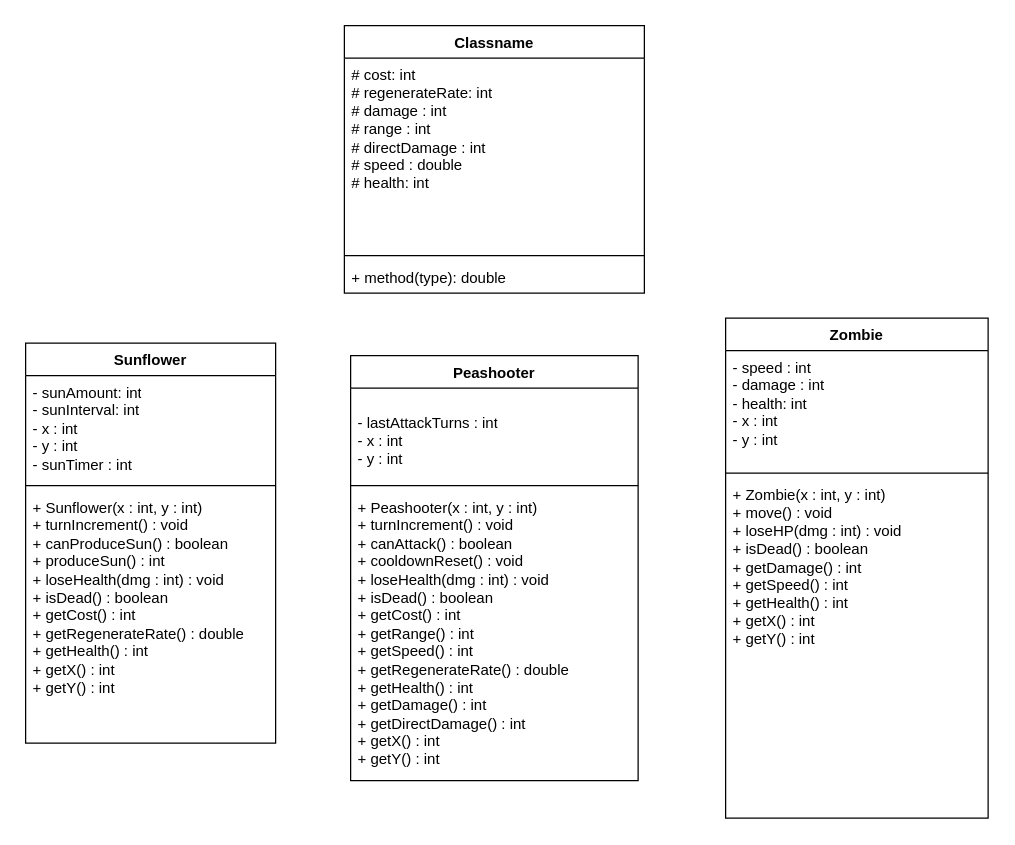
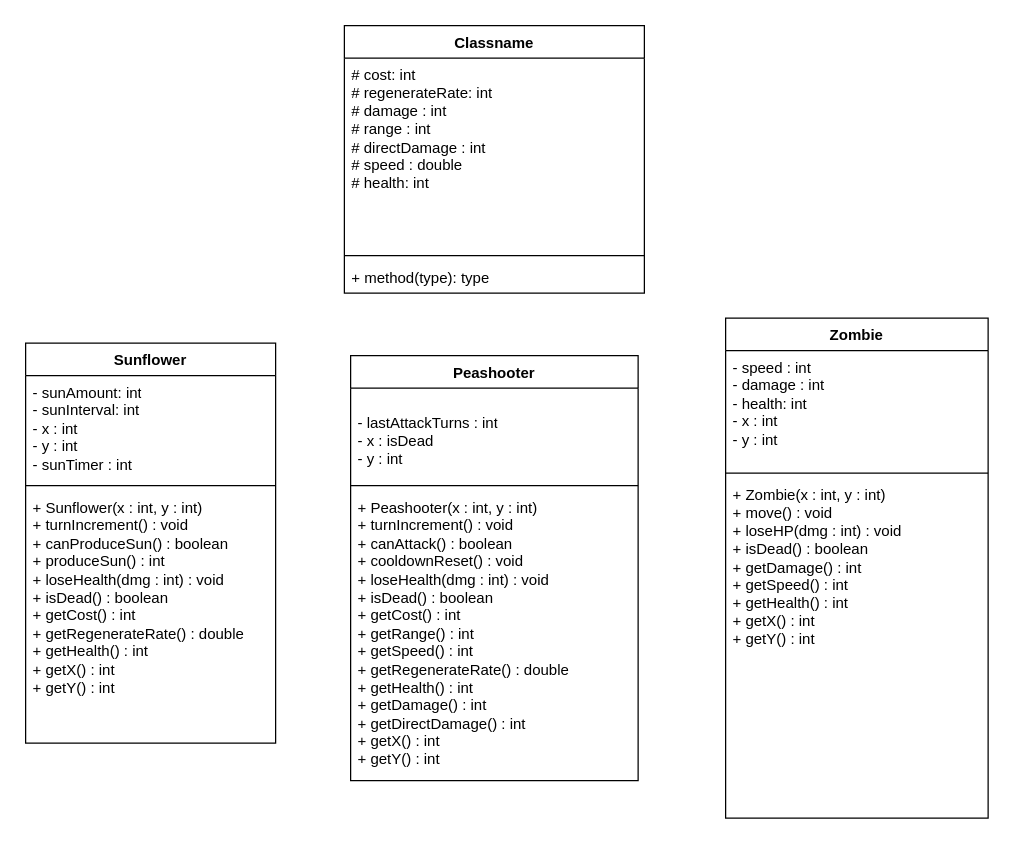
node "+ method(type): double": label "+ method(type): double" -> "+ method(type): type"
node "- lastAttackTurns : int - x : int - y : int": label "- lastAttackTurns : int - x : int - y : int" -> "- lastAttackTurns : int - x : isDead - y : int"
